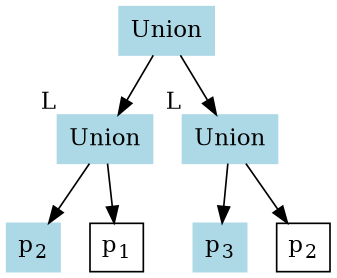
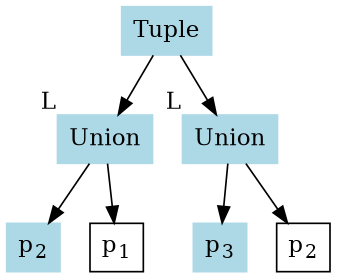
node "Union": label "Union" -> "Tuple"
